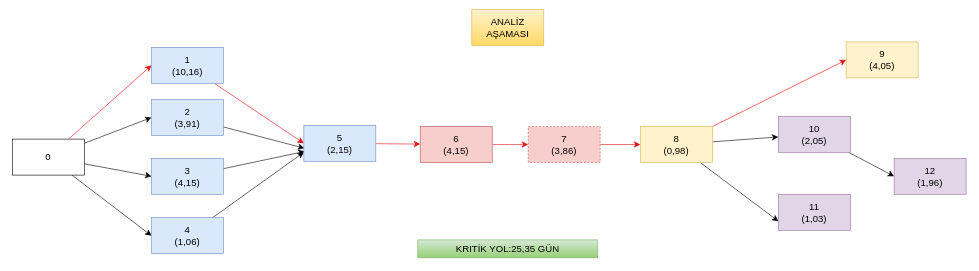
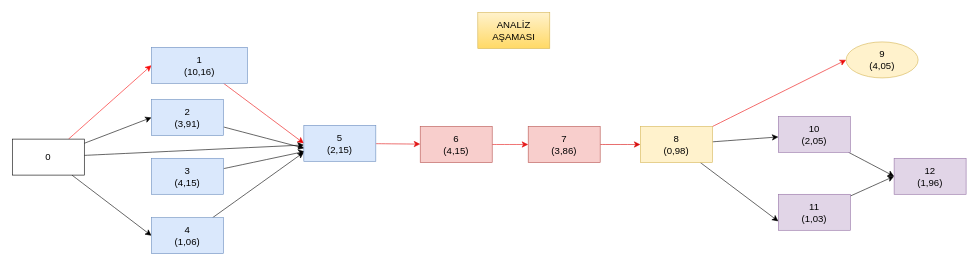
node "ANALİZ AŞAMASI": moved (508, 27) -> (514, 30)
node "9 (4,05)": shape rectangle -> ellipse
node "1 (10,16)": size 72x36 -> 96x36
node "7 (3,86)": style dashed -> solid
edge "0" -> "3 (4,15)": now "0" -> "5 (2,15)"
edge "11 (1,03)" -> "12 (1,96)": added
node "KRITİK YOL:25,35 GÜN": removed
